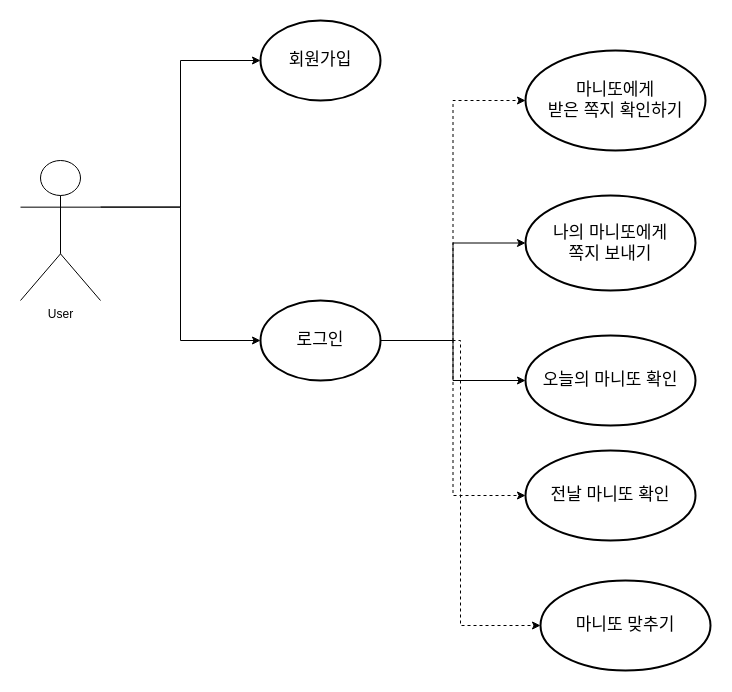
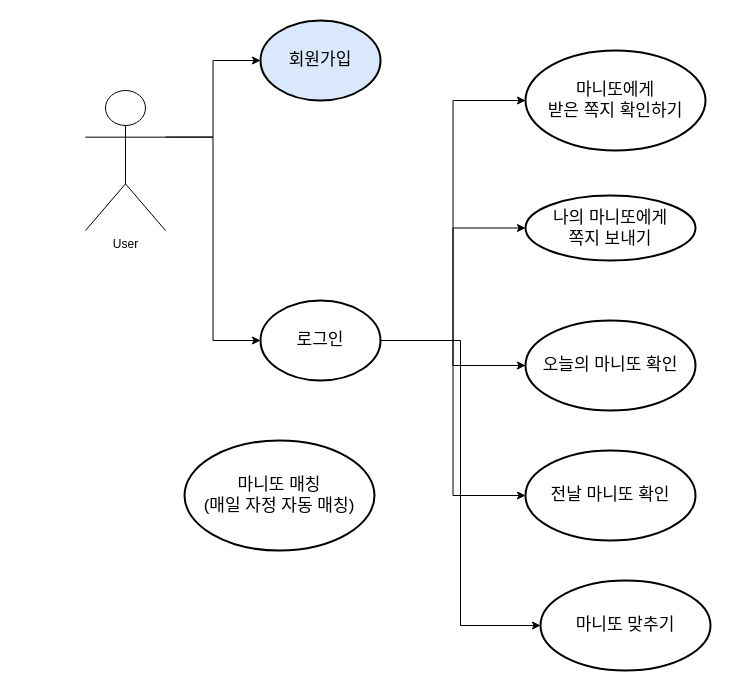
node "회원가입": fillcolor #ffffff -> #dae8fc
edge "로그인" -> "마니또에게 받은 쪽지 확인하기": style dashed -> solid
node "User": moved (61, 231) -> (126, 161)
node "나의 마니또에게쪽지 보내기": size 170x95 -> 170x65
node "오늘의 마니또 확인": moved (611, 381) -> (611, 366)
edge "로그인" -> "전날 마니또 확인": style dashed -> solid
node "마니또 매칭 (매일 자정 자동 매칭)": added
edge "로그인" -> "마니또 맞추기": style dashed -> solid
